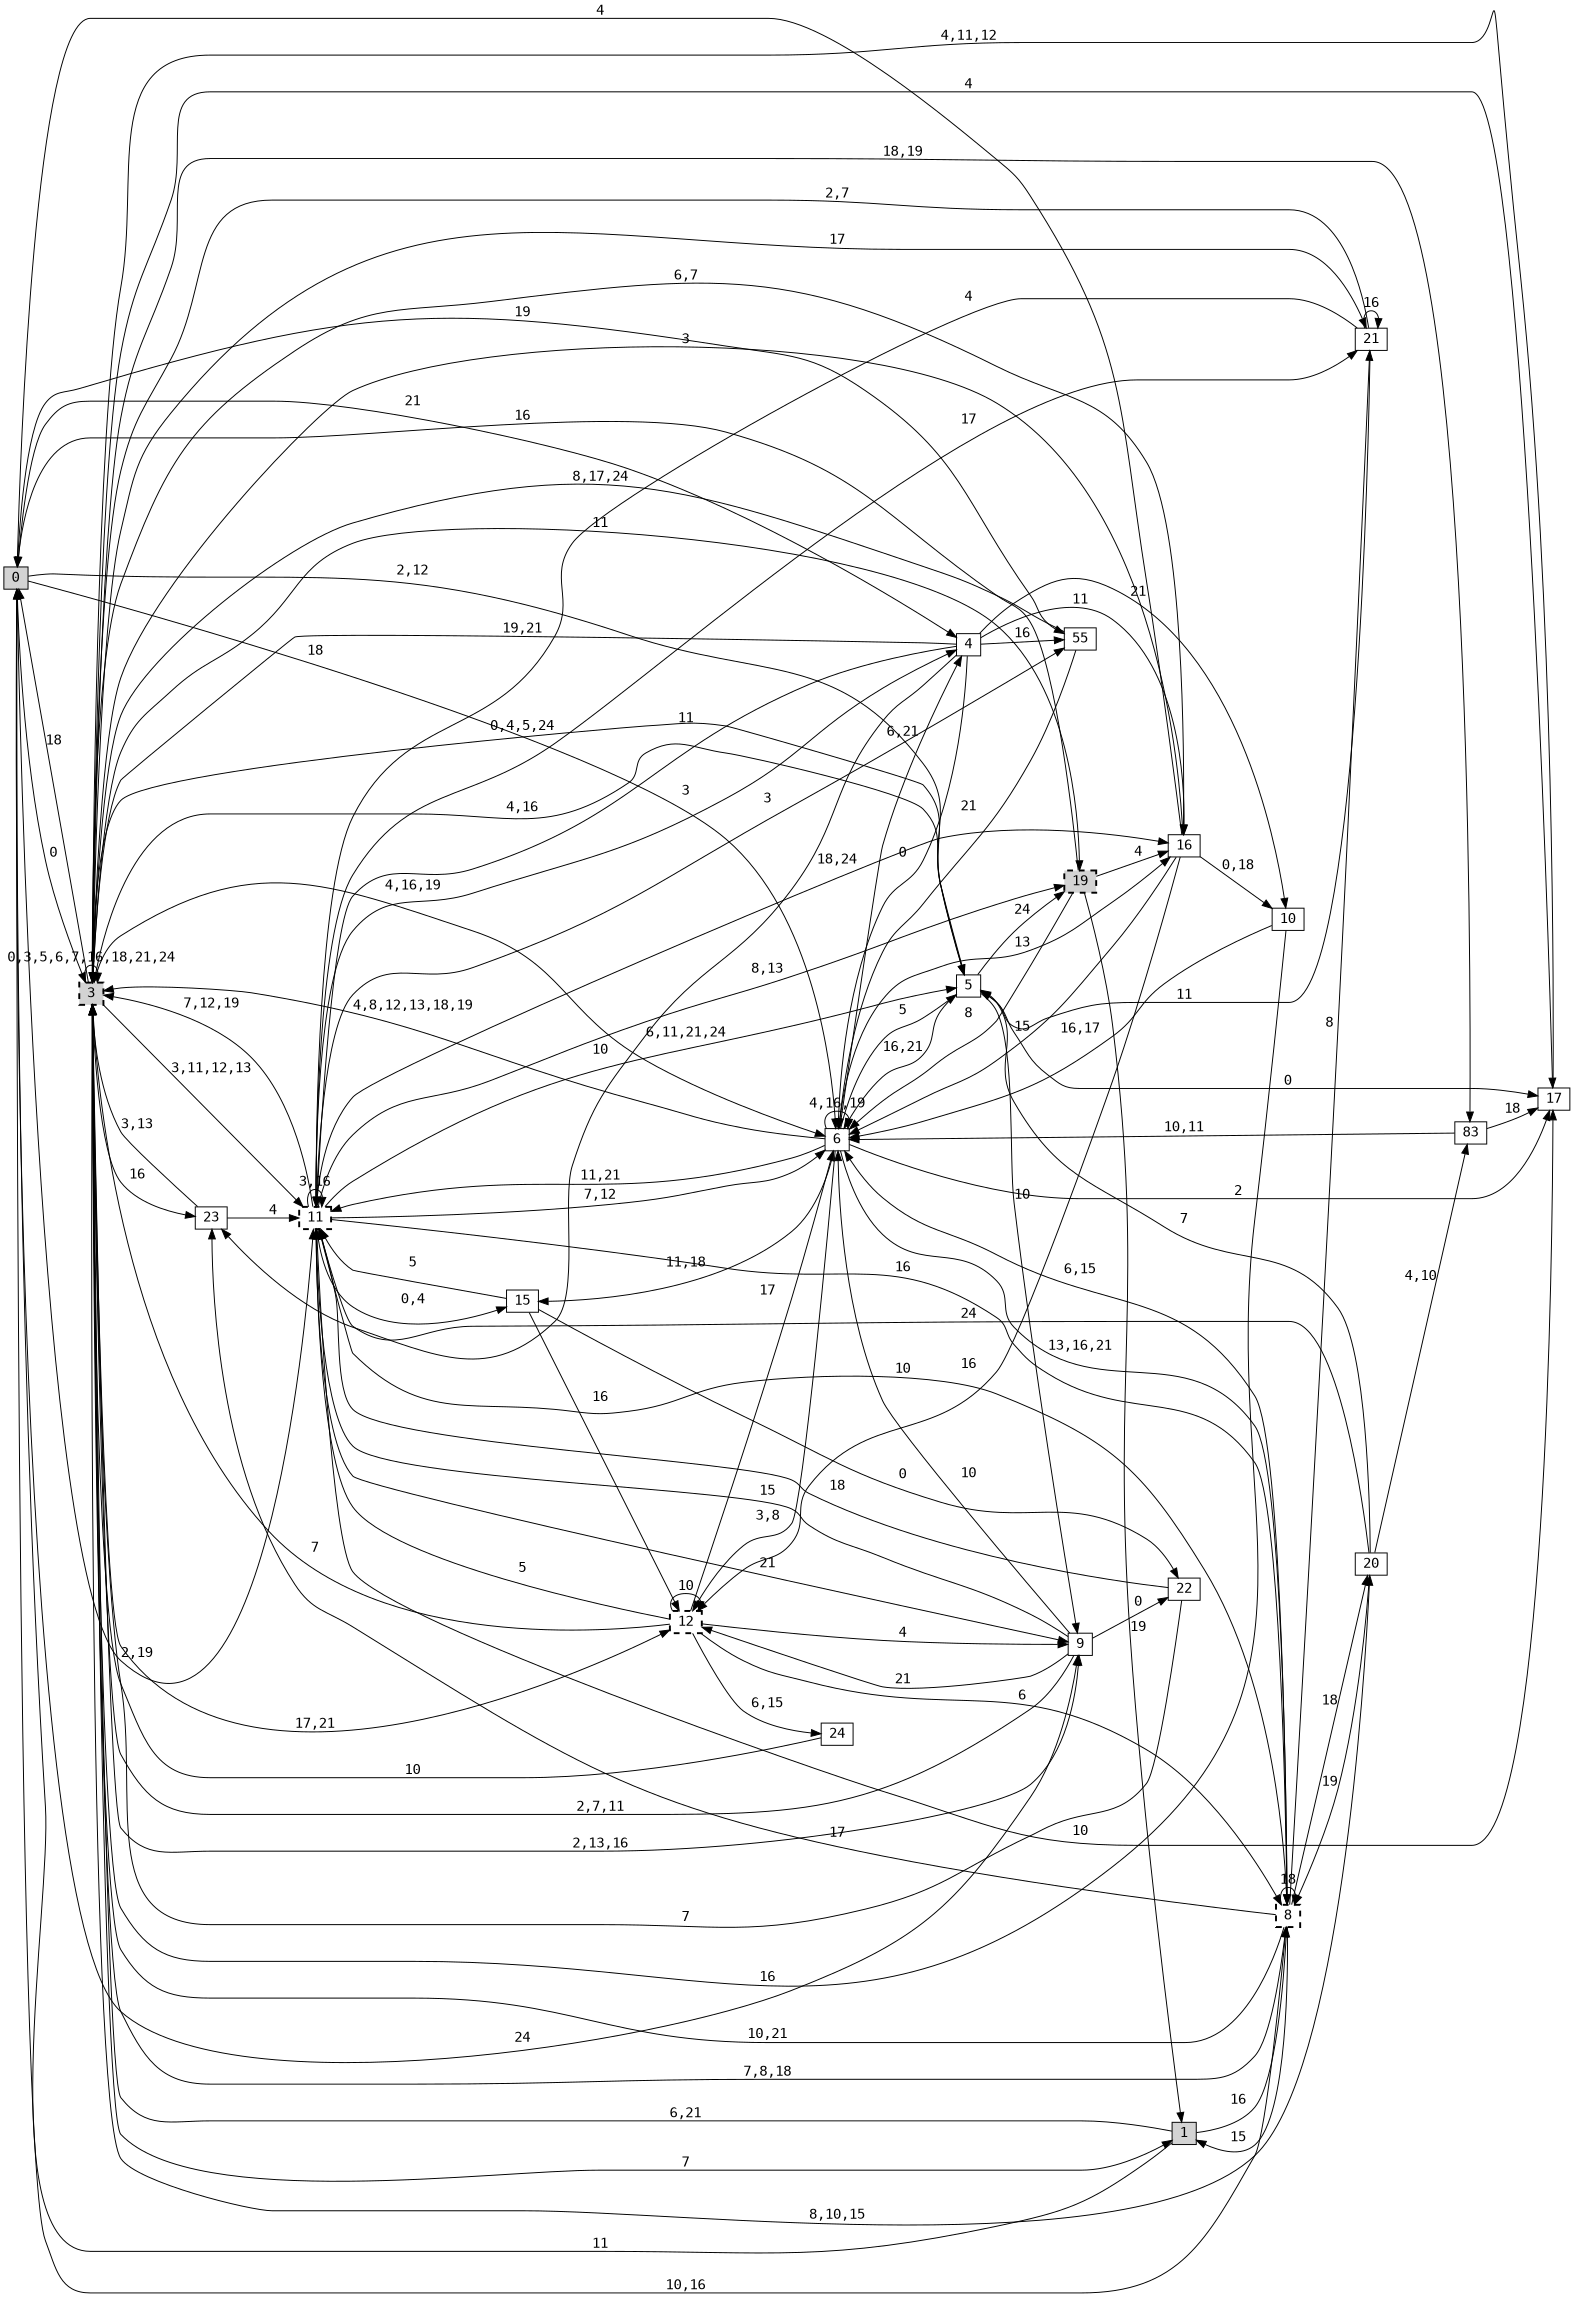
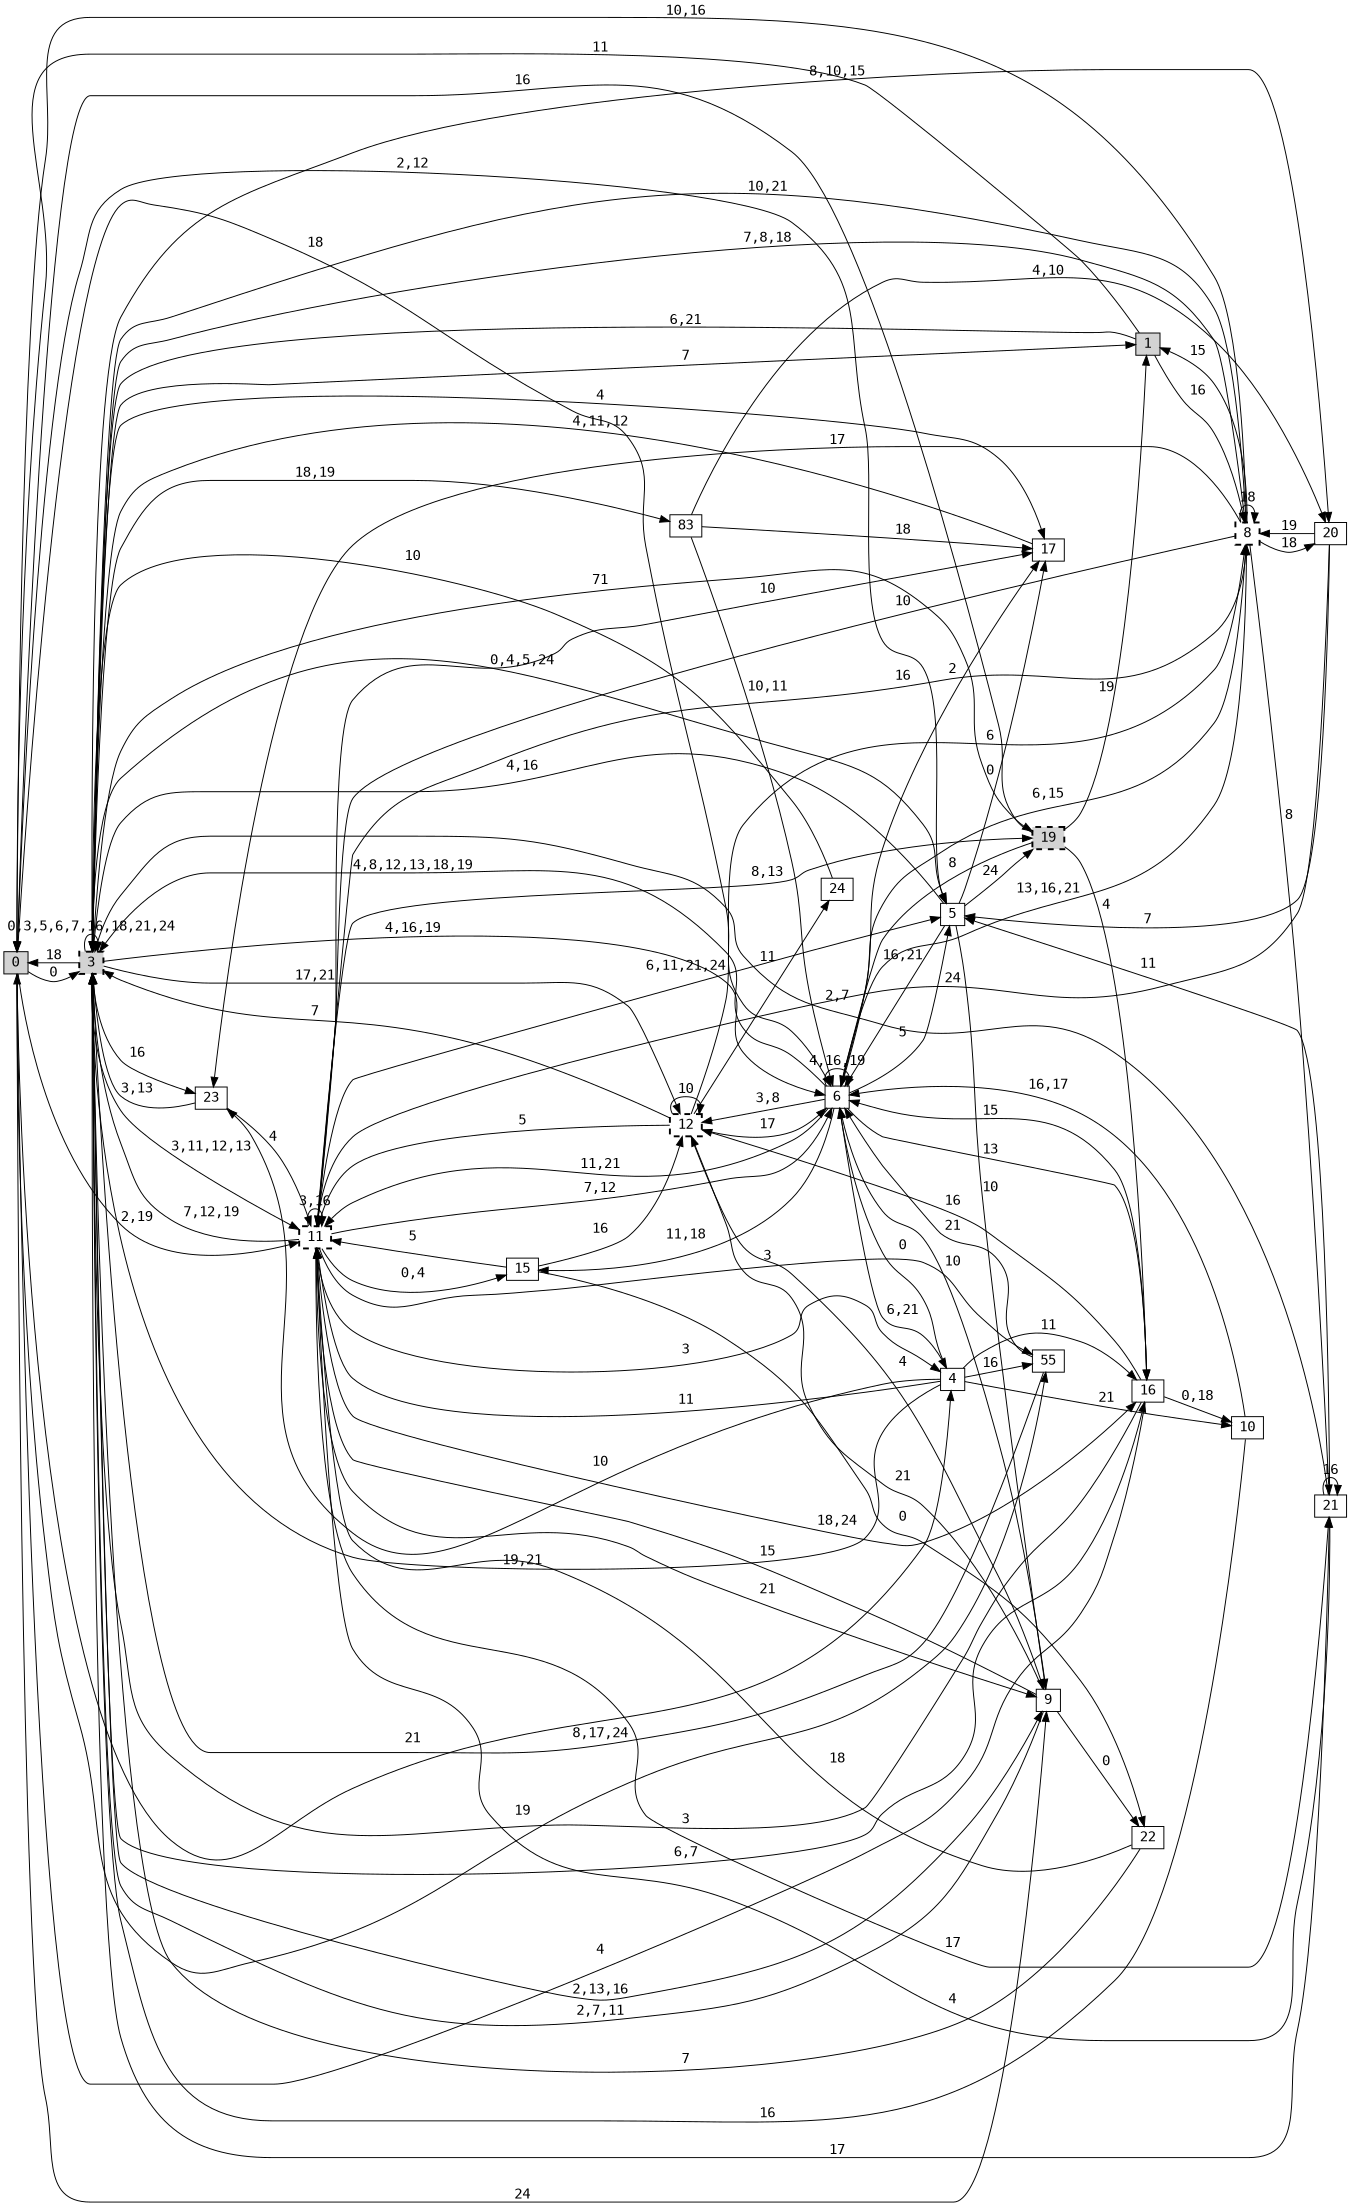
edge "3" -> "19": label "11" -> "71"
edge "20" -> "83": reversed
edge "12" -> "24": label "6,15" -> "11"
